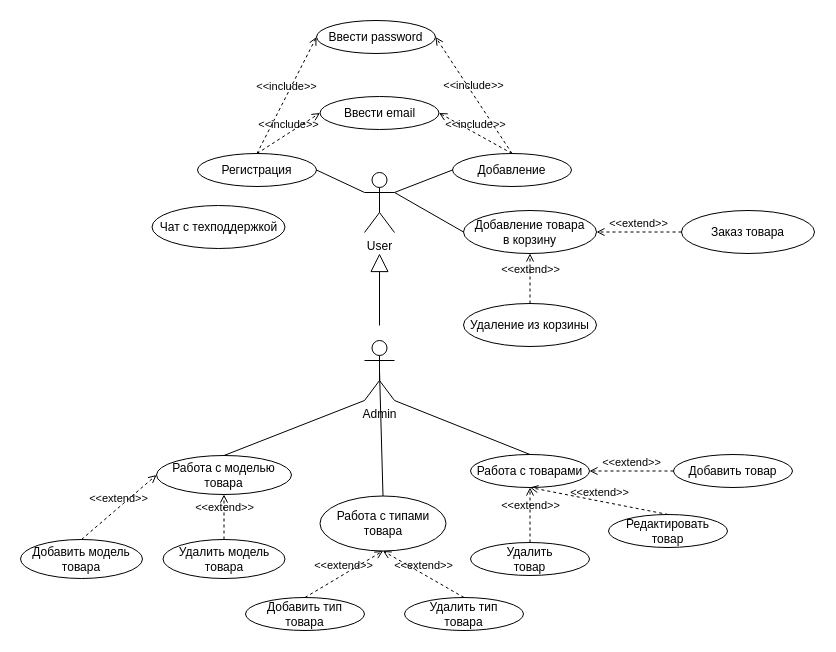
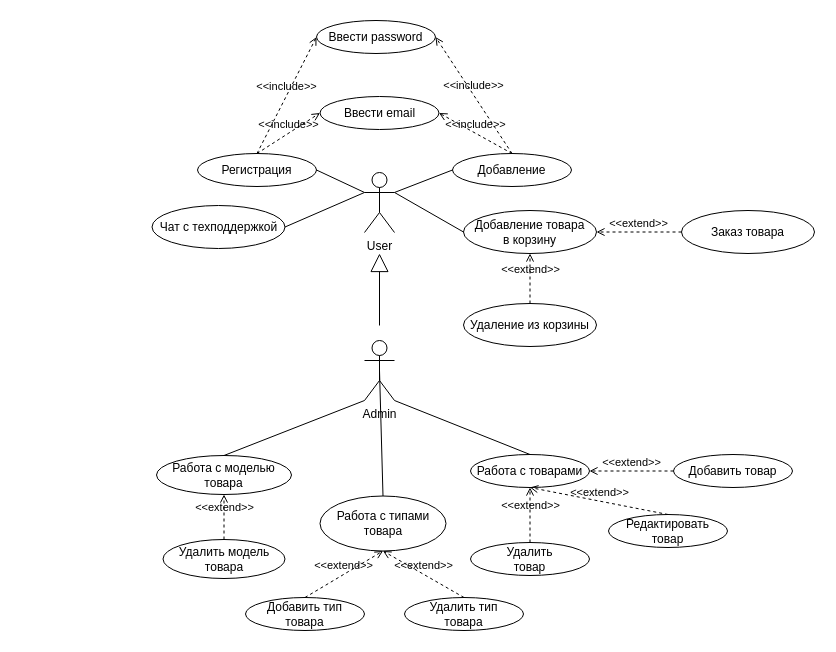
edge "User" -- "Чат с техподдержкой": added
edge "Добавить модель товара" -> "Работа с моделью товара": removed, label "<<extend>>"
node "Добавить модель товара": removed
